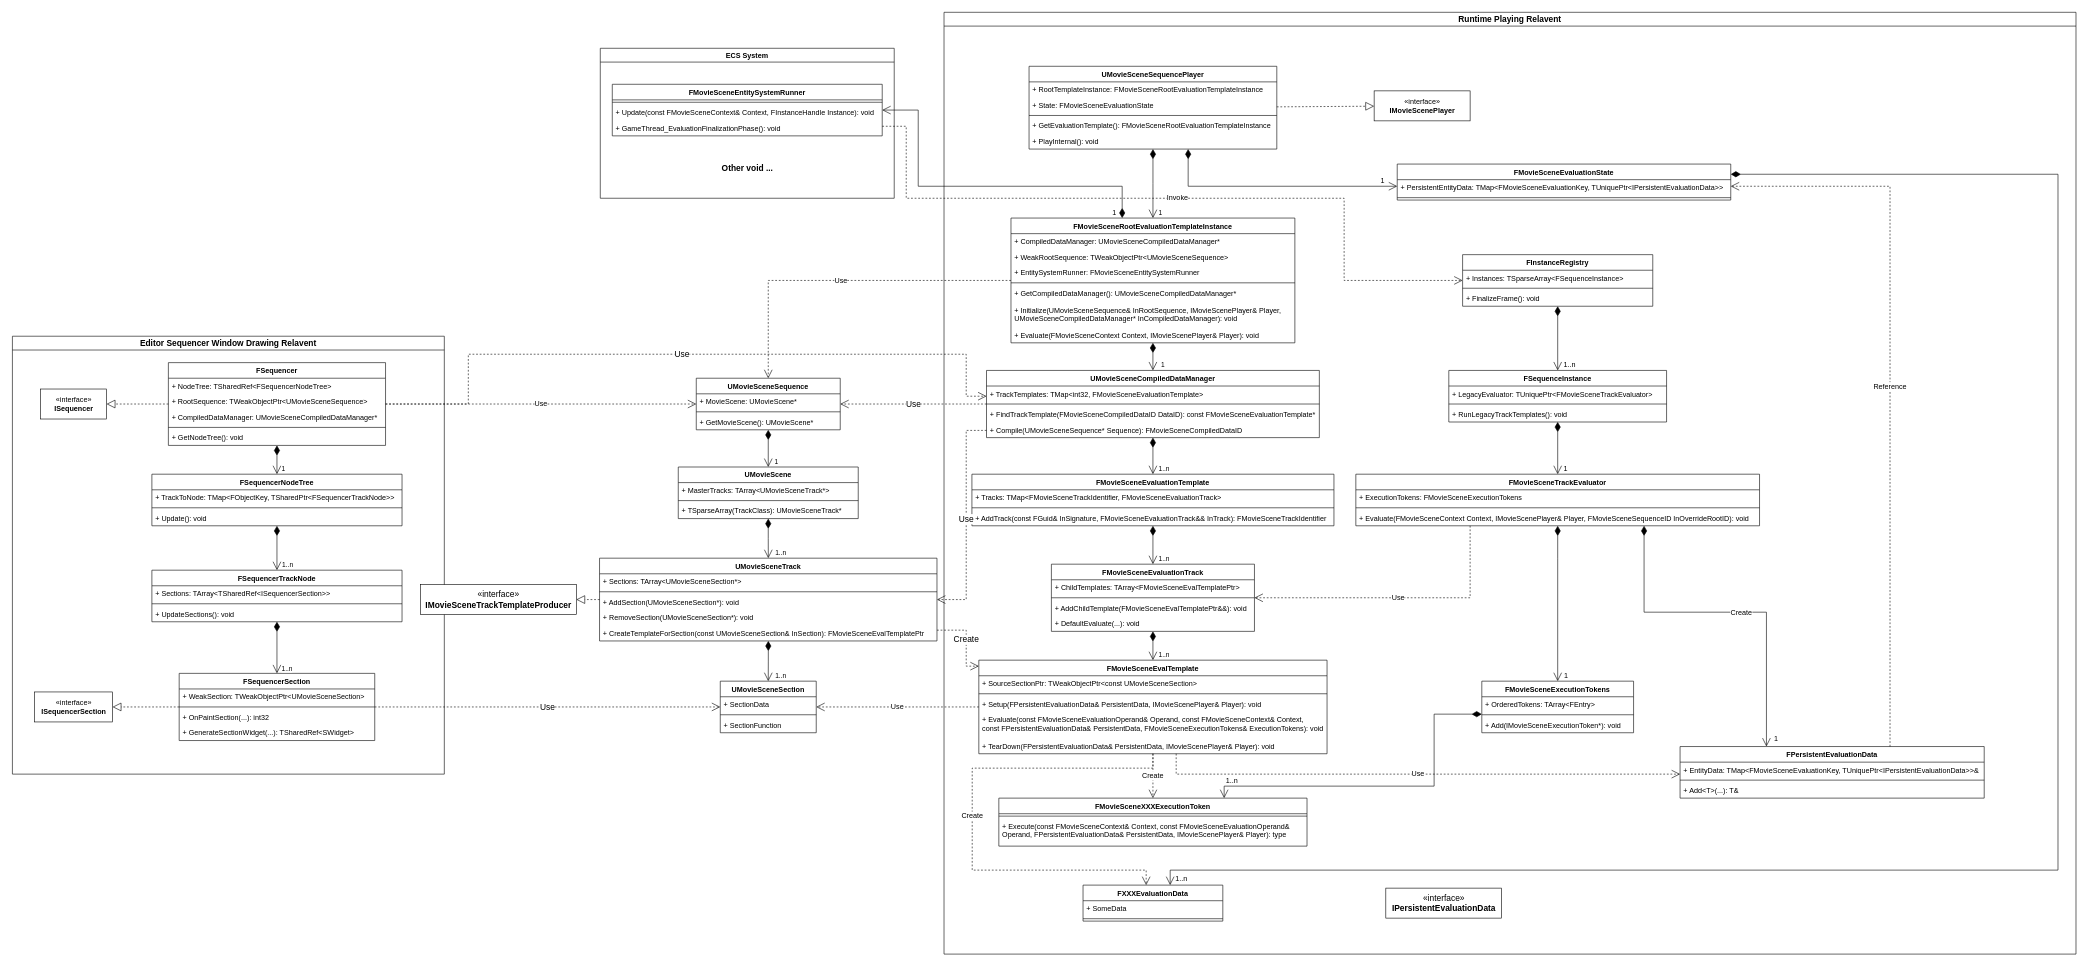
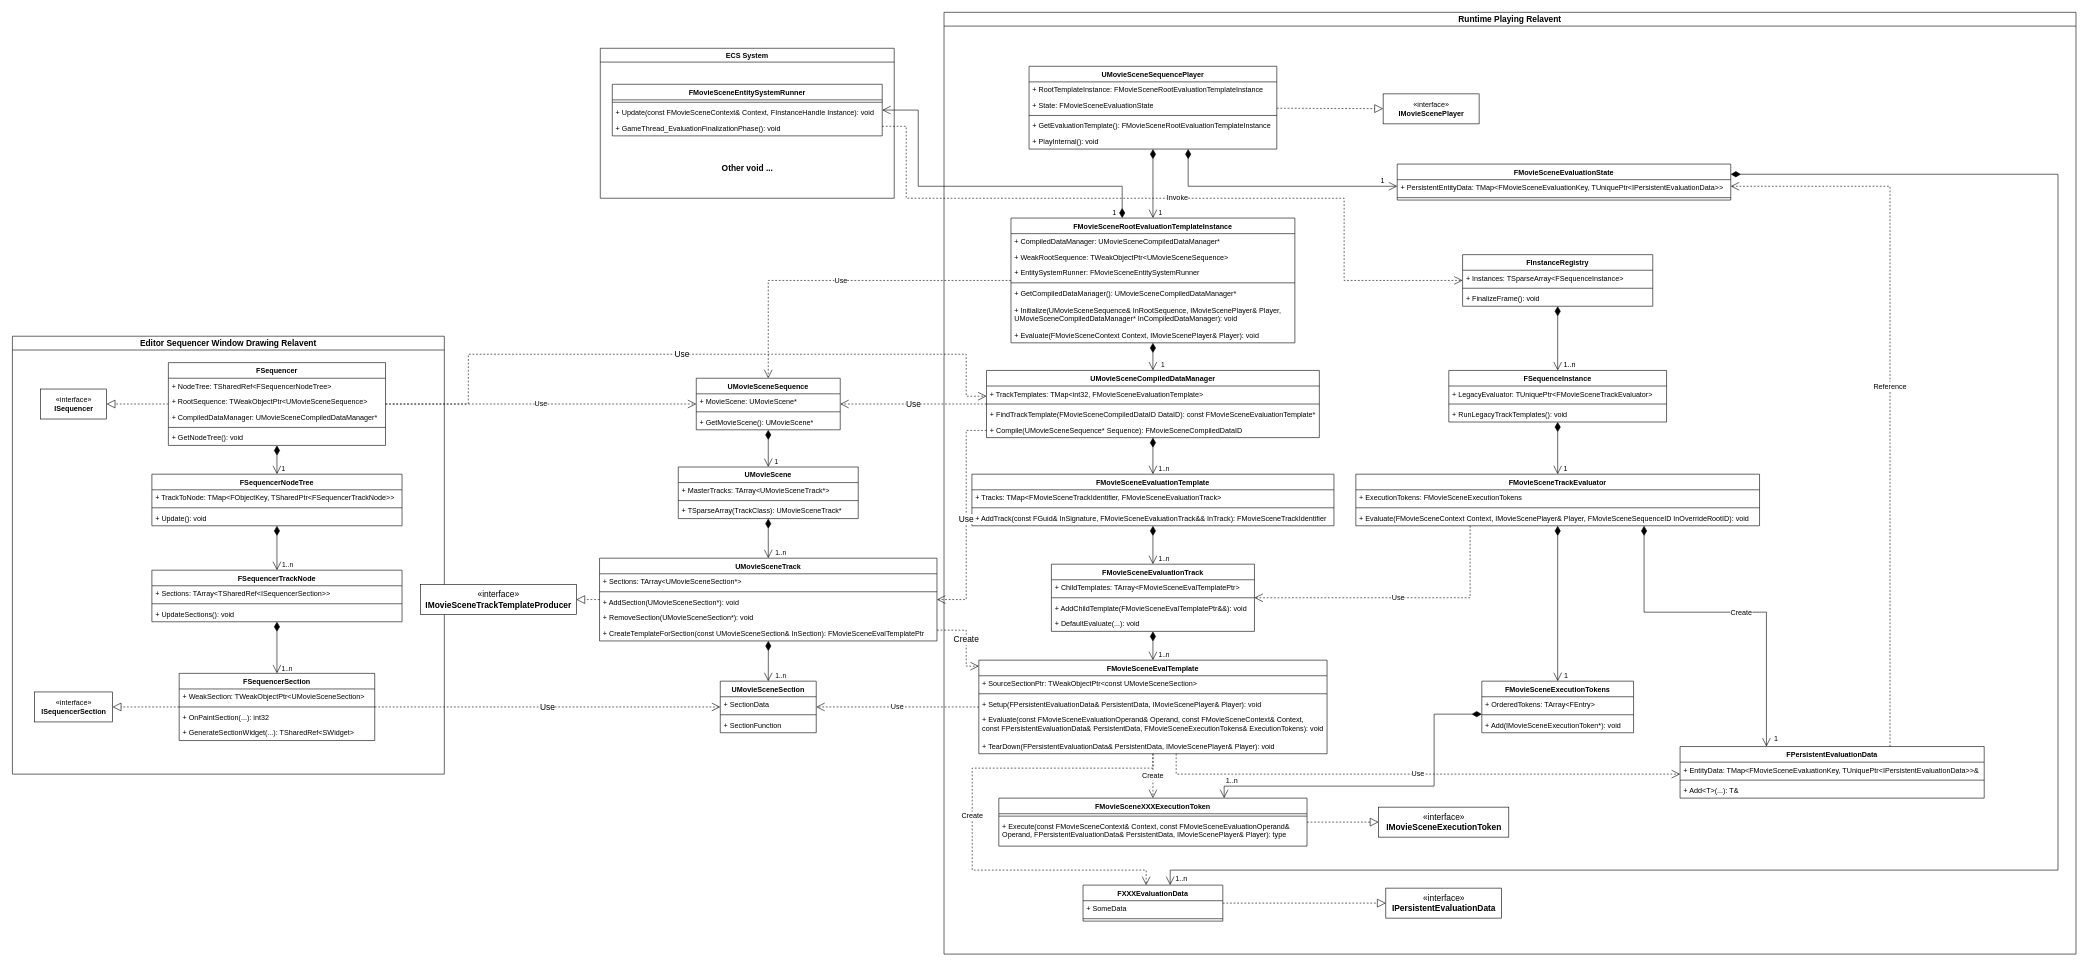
node "«interface» IMovieScenePlayer": moved (1422, 106) -> (1431, 109)
edge "FMovieSceneXXXExecutionToken" -> "«interface» IMovieSceneExecutionToken": added
node "«interface» IMovieSceneExecutionToken": added
edge "FXXXEvaluationData" -> "«interface» IPersistentEvaluationData": added
